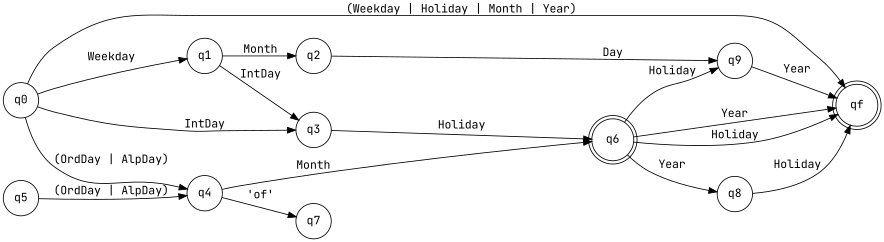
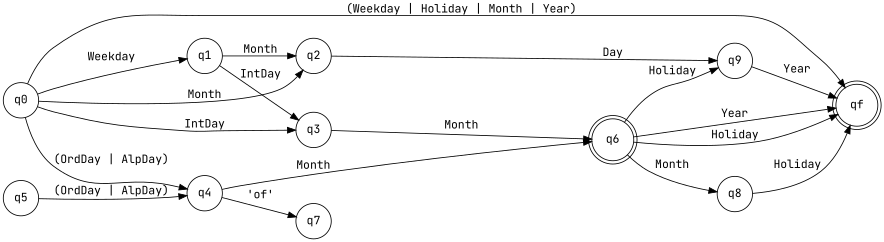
edge "q0" -> "q2": added, label "Month"
edge "q3" -> "q6": label "Holiday" -> "Month"
edge "q6" -> "q8": label "Year" -> "Month"
